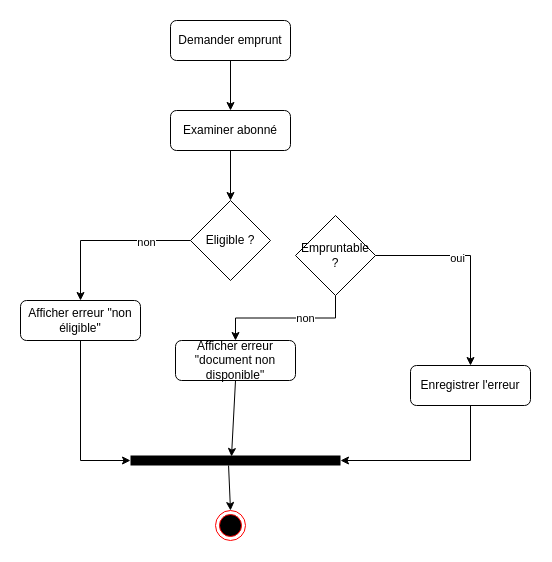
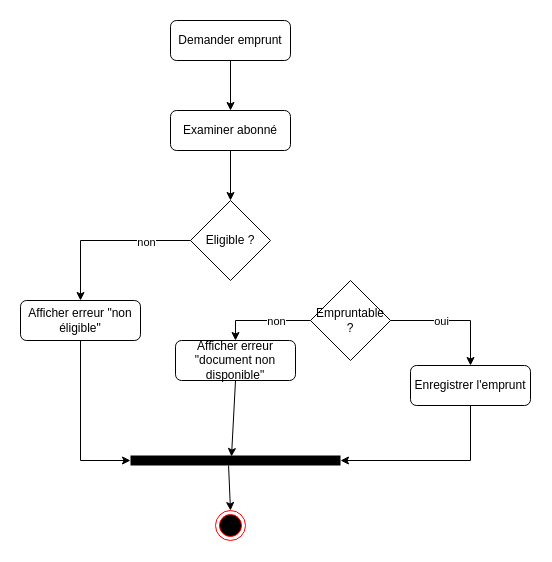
node "Empruntable ?": moved (336, 256) -> (351, 321)
node "Enregistrer l'erreur": label "Enregistrer l'erreur" -> "Enregistrer l'emprunt"
